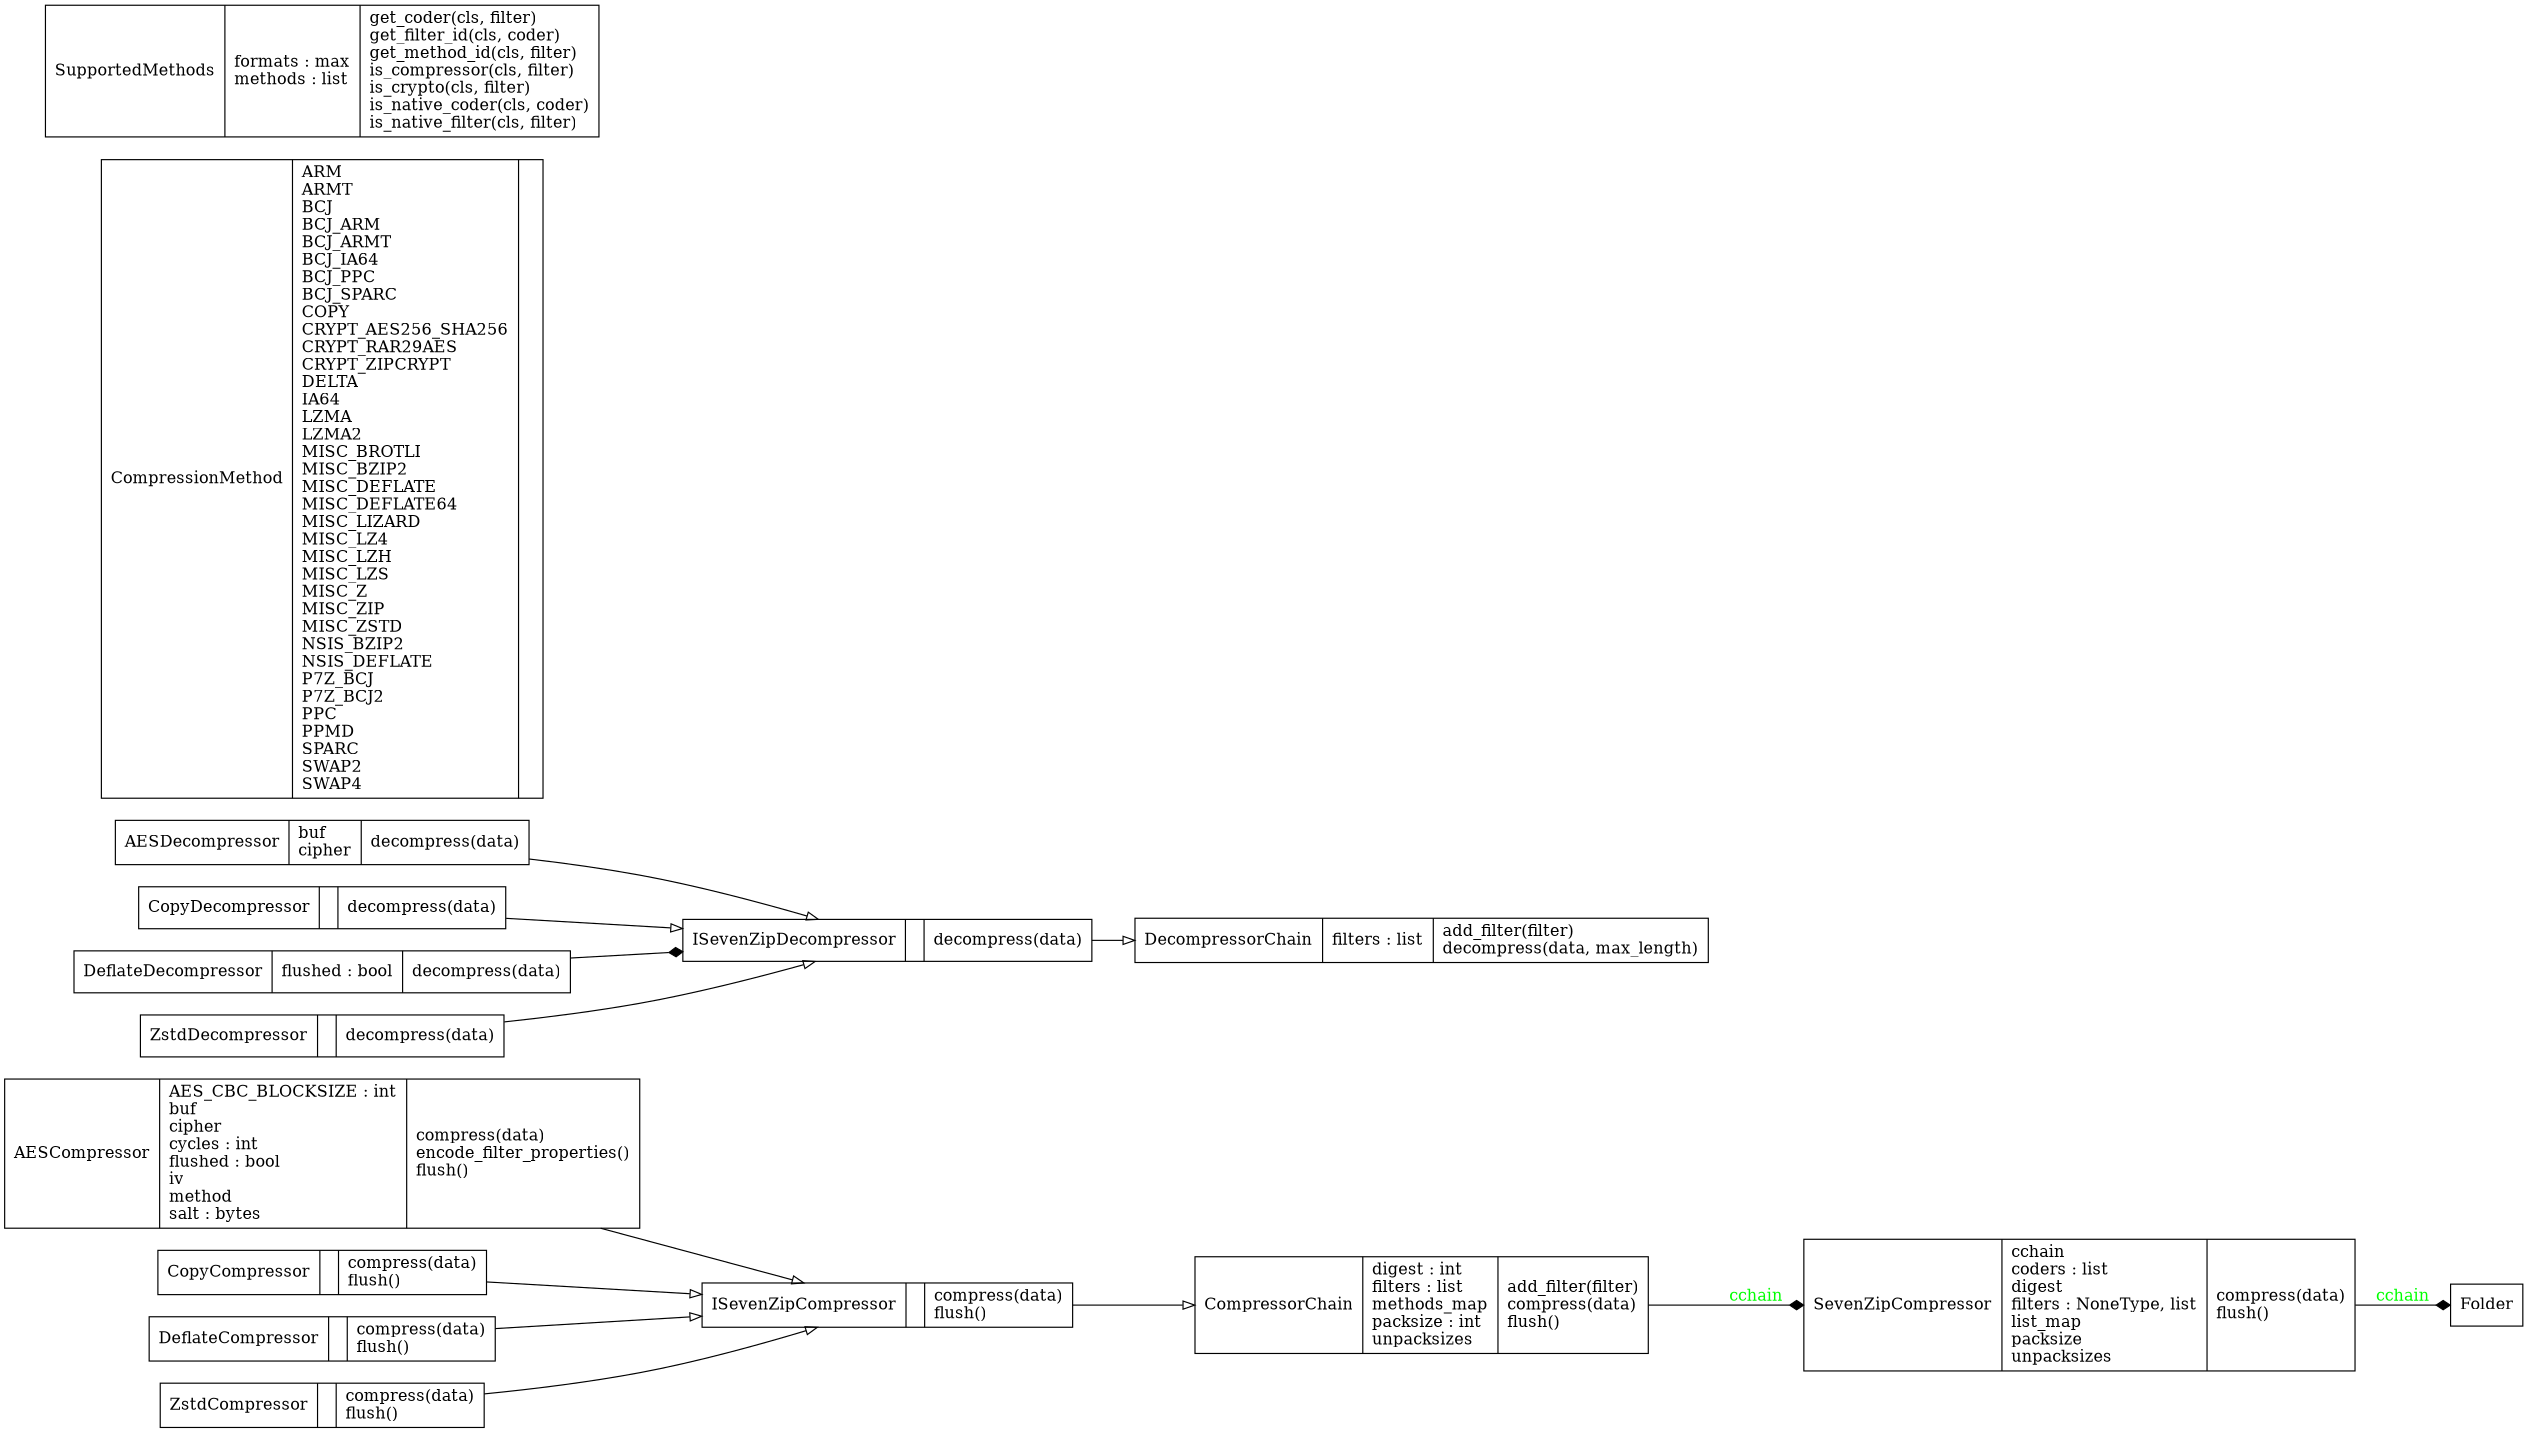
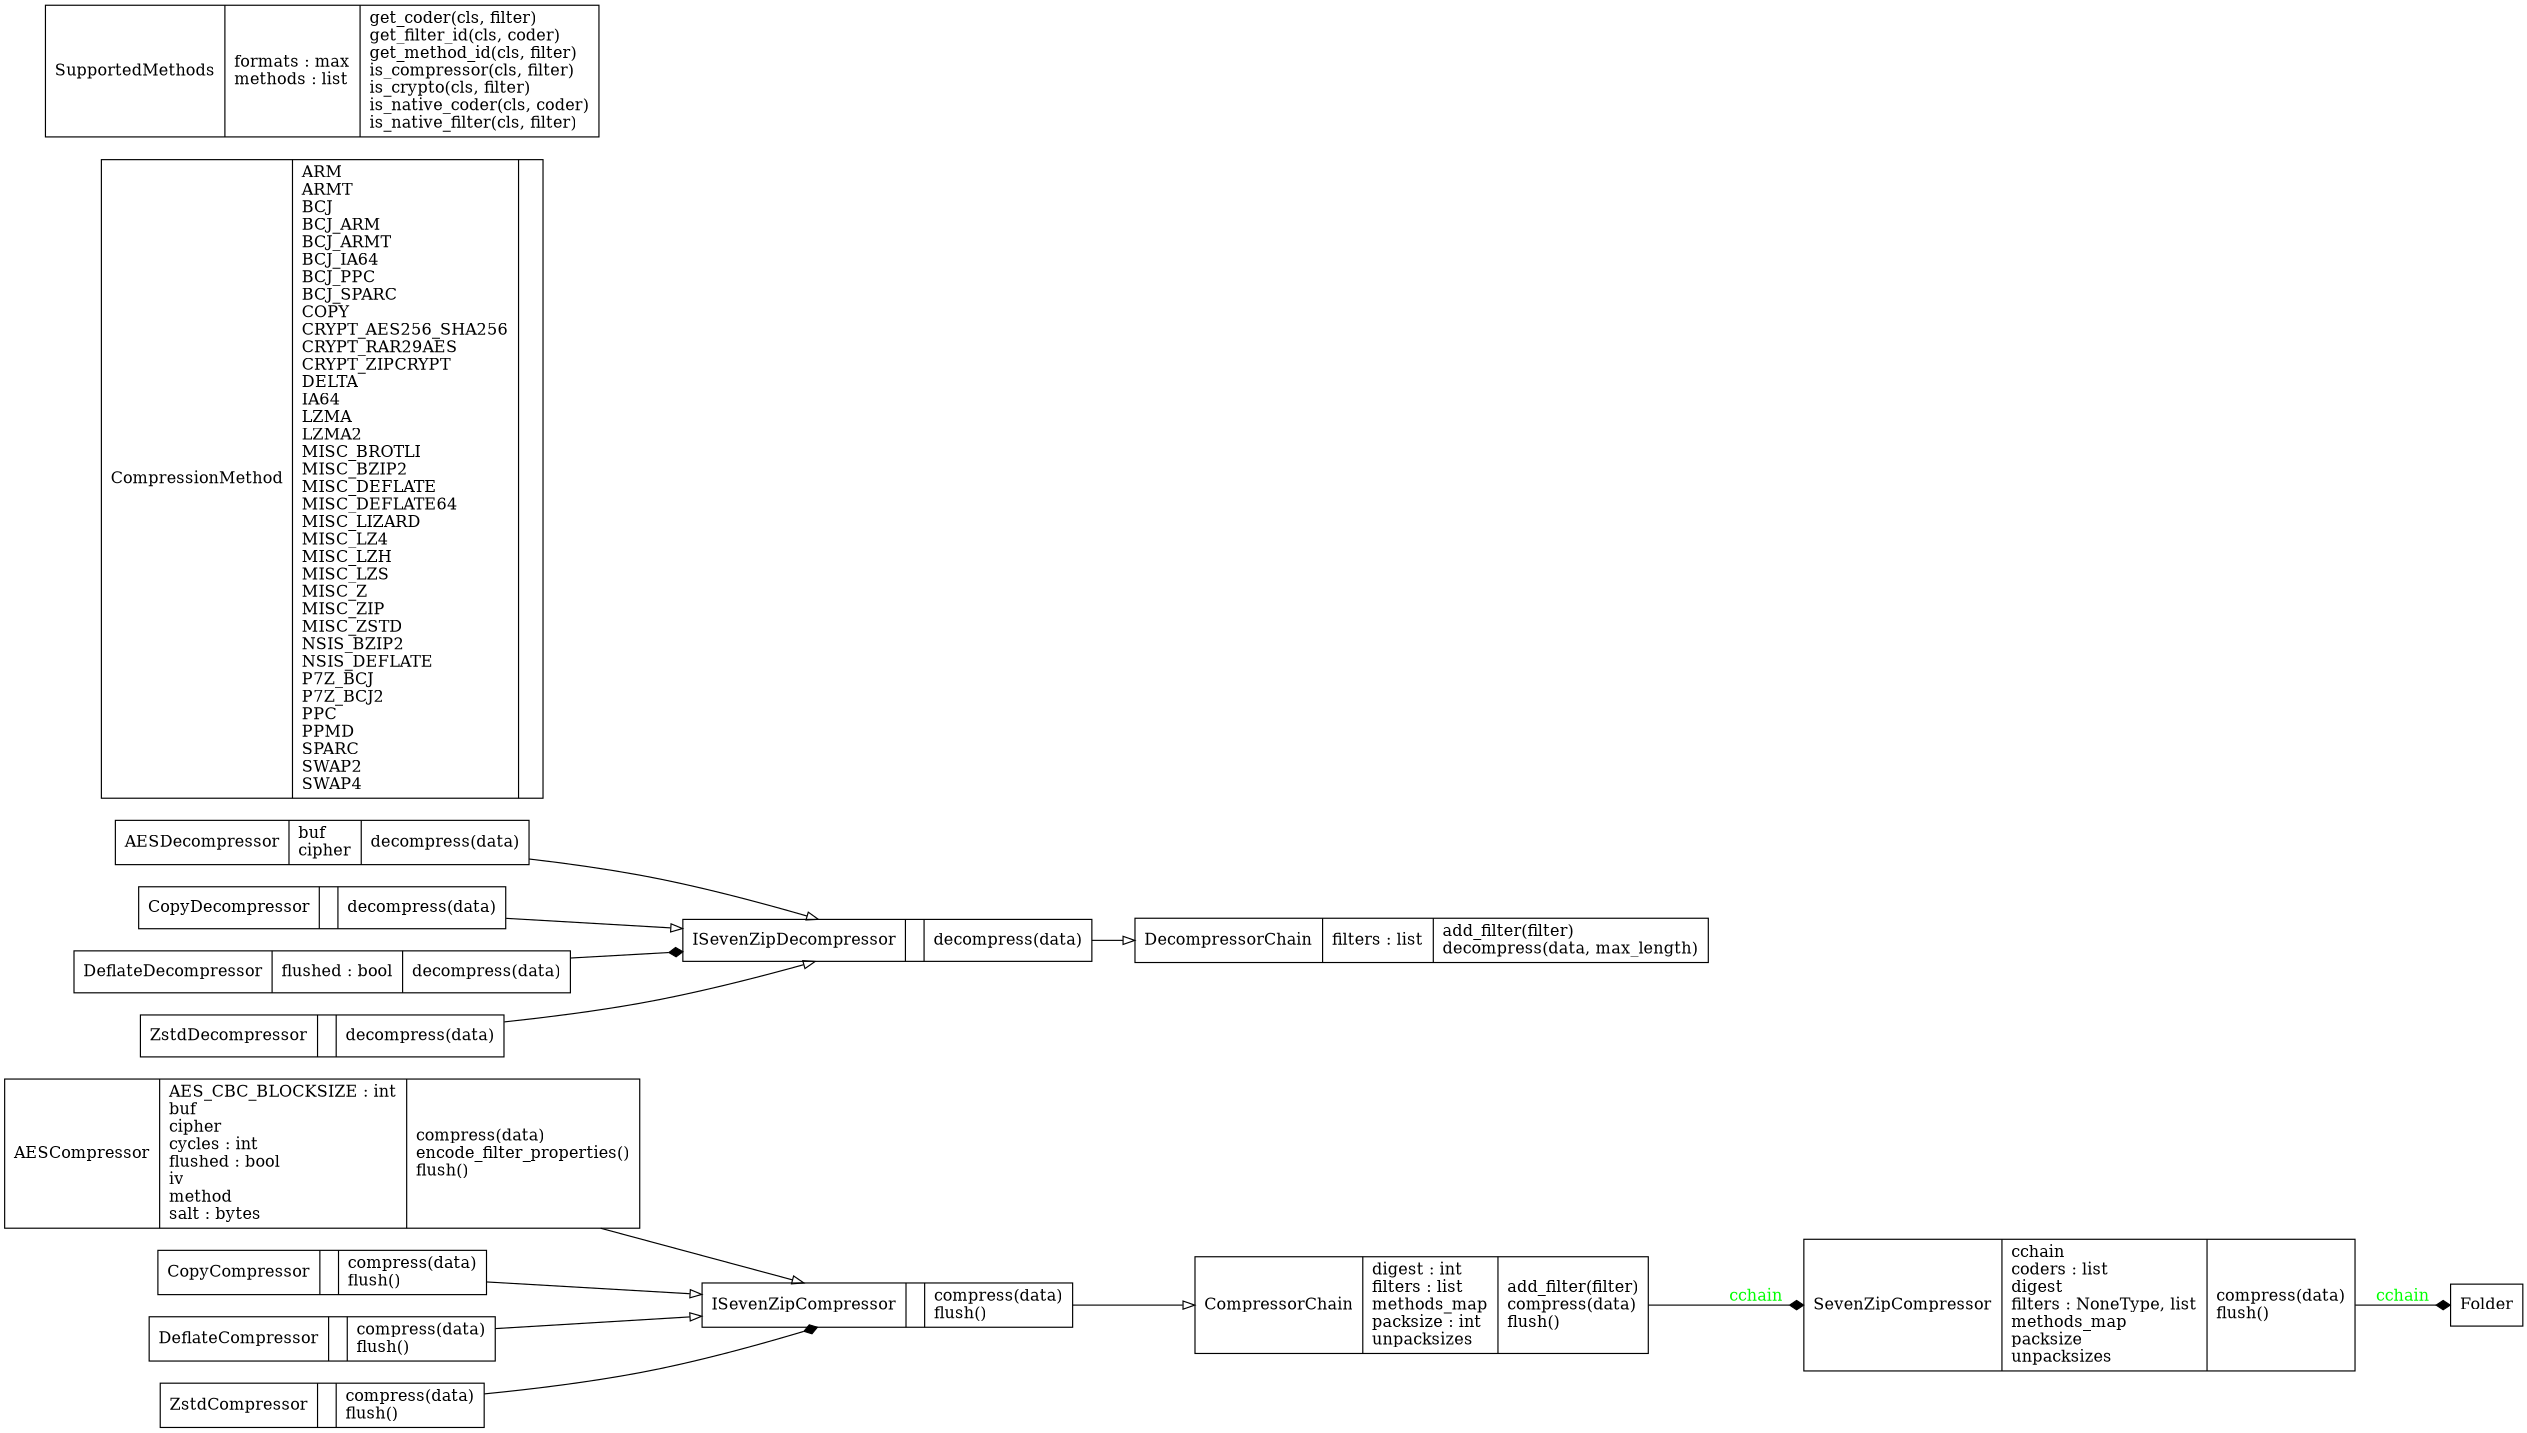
node "SevenZipCompressor": text "list_map" -> "methods_map"
edge "ZstdCompressor" -> "ISevenZipCompressor": arrowhead empty -> diamond
